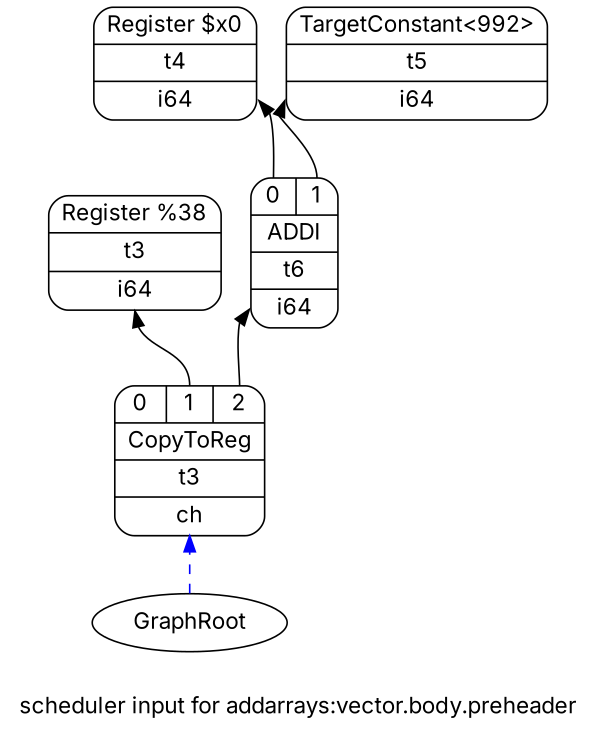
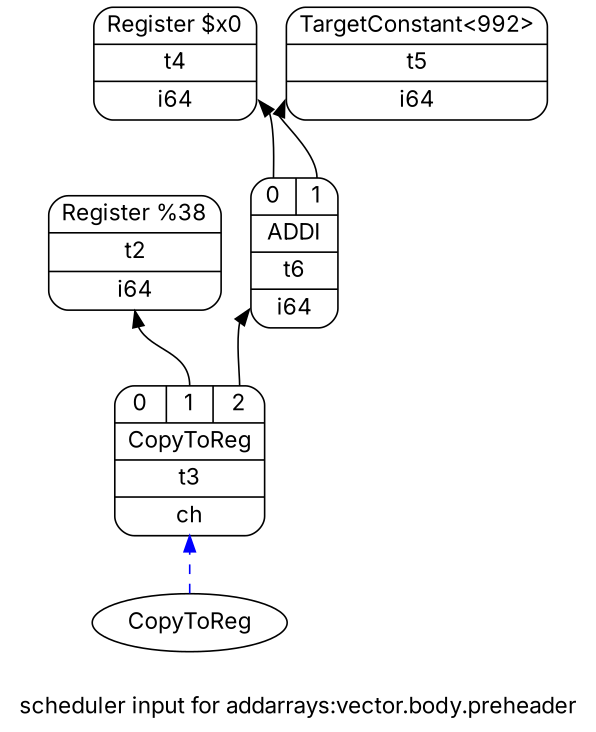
node "Register %38": text "t3" -> "t2"
node "GraphRoot": label "GraphRoot" -> "CopyToReg"
